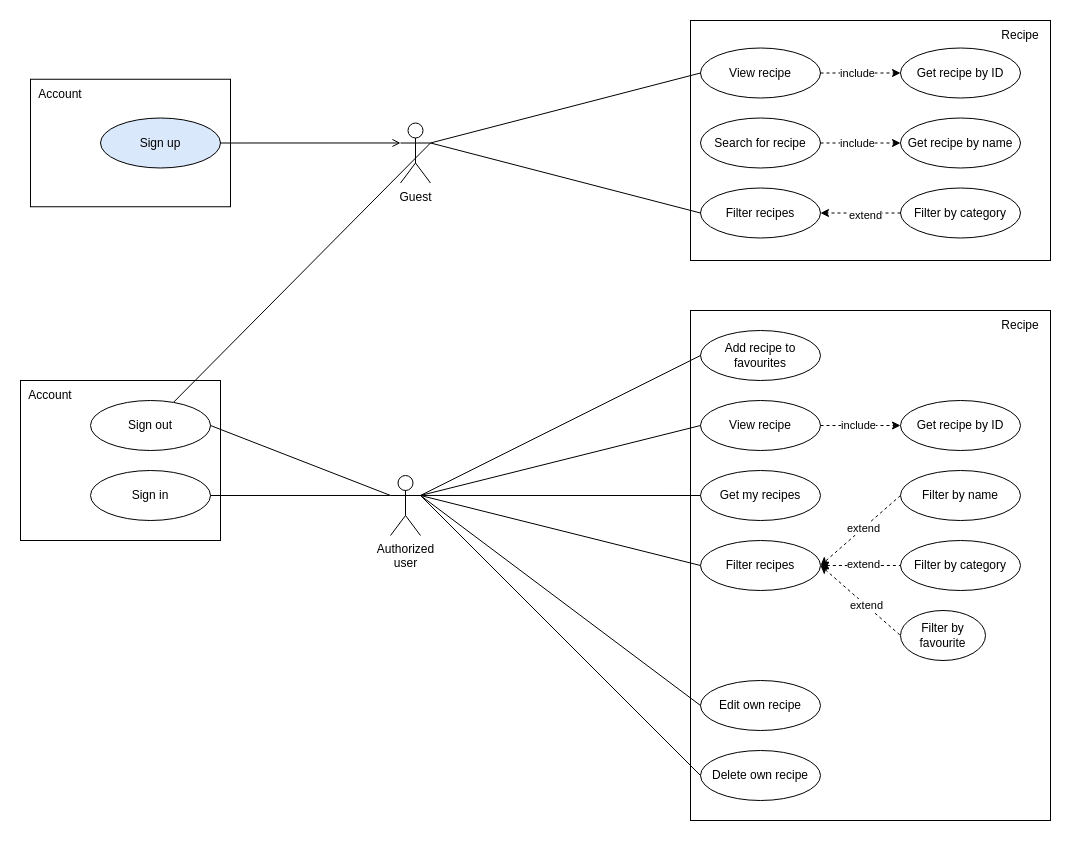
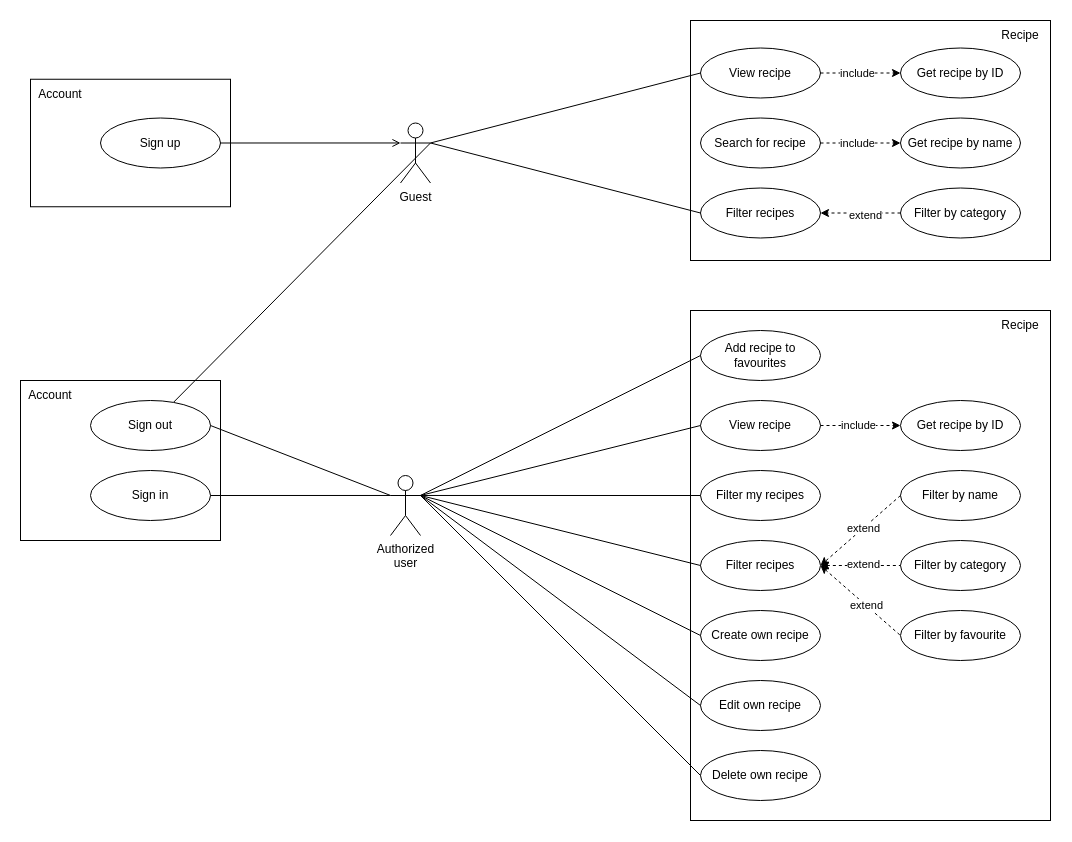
node "Sign up": fillcolor #dae8fc -> #ffffff
node "Get my recipes": label "Get my recipes" -> "Filter my recipes"
edge "Authorized user" -- "Create own recipe": added
node "Create own recipe": added
node "Filter by favourite": size 85x50 -> 120x50
